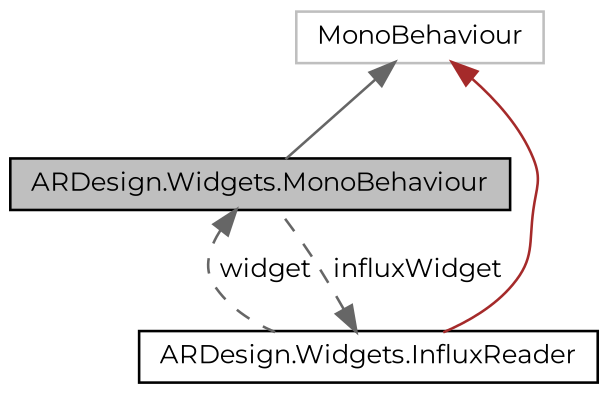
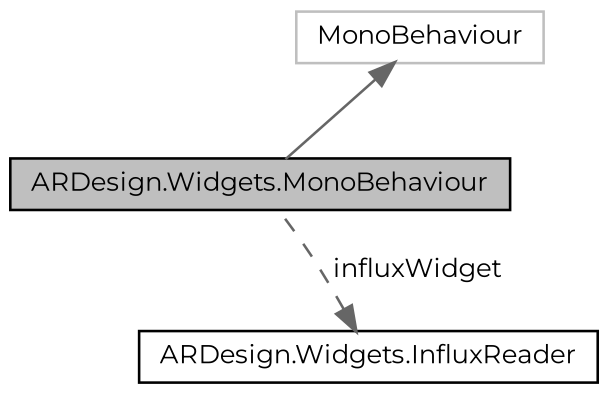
edge "ARDesign.Widgets.InfluxReader" -> "MonoBehaviour": removed
edge "ARDesign.Widgets.InfluxReader" -> "ARDesign.Widgets.MonoBehaviour": removed, label "widget"
